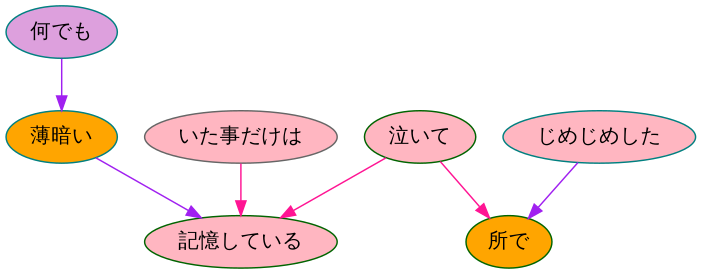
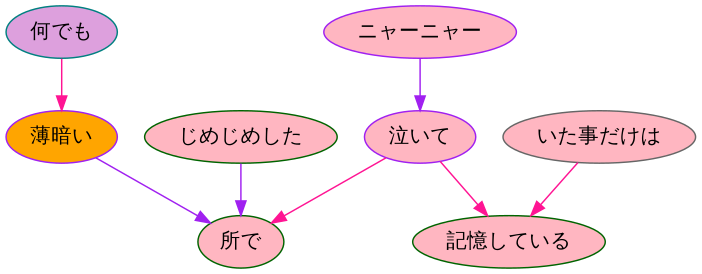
node "ニャーニャー": added
edge "何でも" -> "薄暗い": color purple -> deeppink
node "薄暗い": color teal -> purple
node "泣いて": color darkgreen -> purple
node "じめじめした": color teal -> darkgreen
edge "薄暗い" -> "記憶している": now "薄暗い" -> "所で"
node "所で": fillcolor orange -> lightpink
